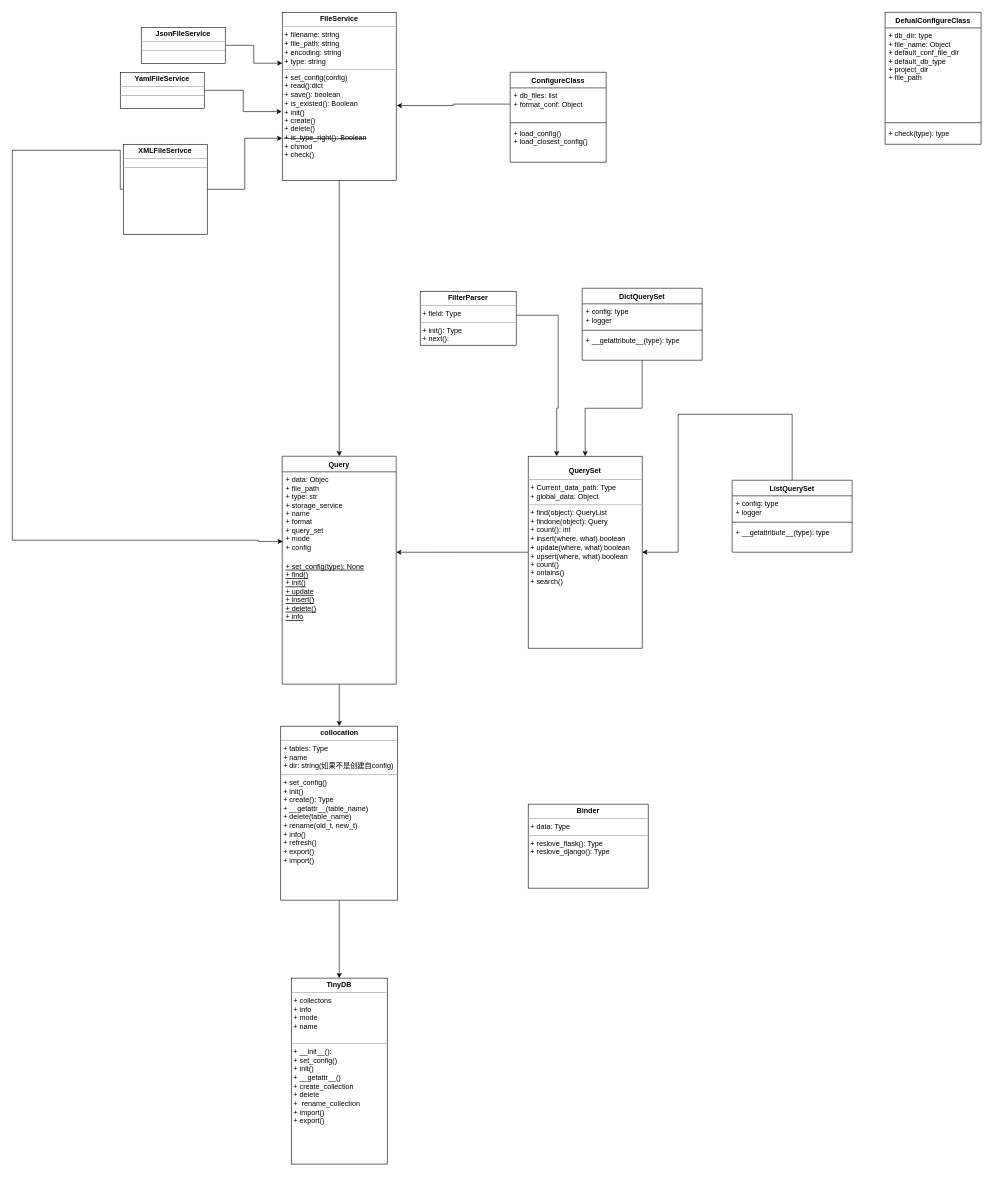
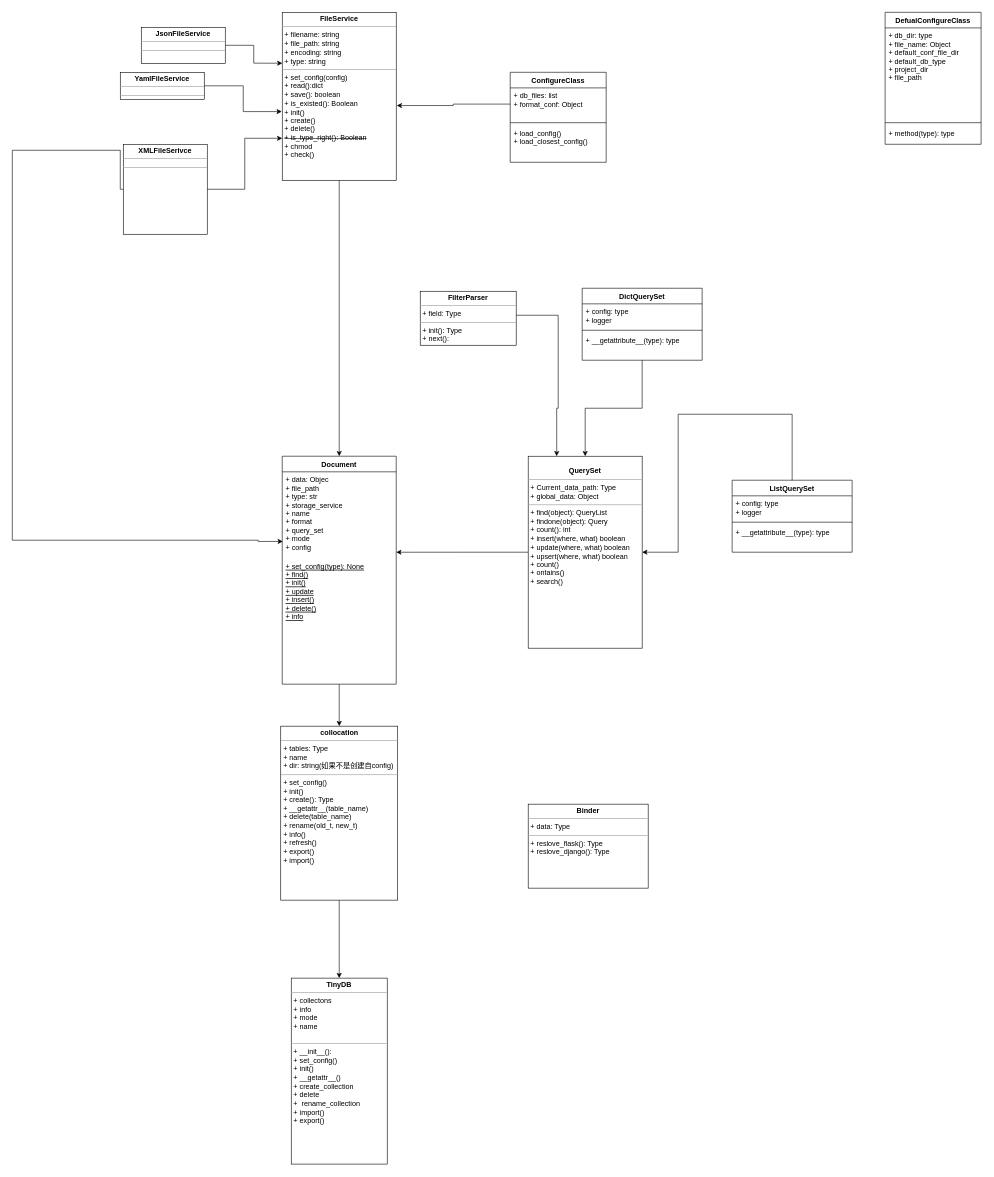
node "YamlFileService": size 84x36 -> 84x27
node "+ check(type): type": label "+ check(type): type" -> "+ method(type): type"
node "Query": label "Query" -> "Document"
